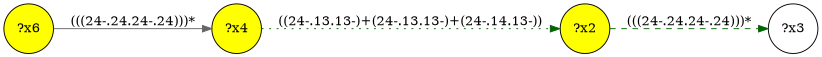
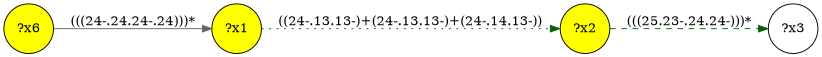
edge "?x2" -> "?x3": label "(((24-.24.24-.24)))*" -> "(((25.23-.24.24-)))*"
node "?x4": label "?x4" -> "?x1"
